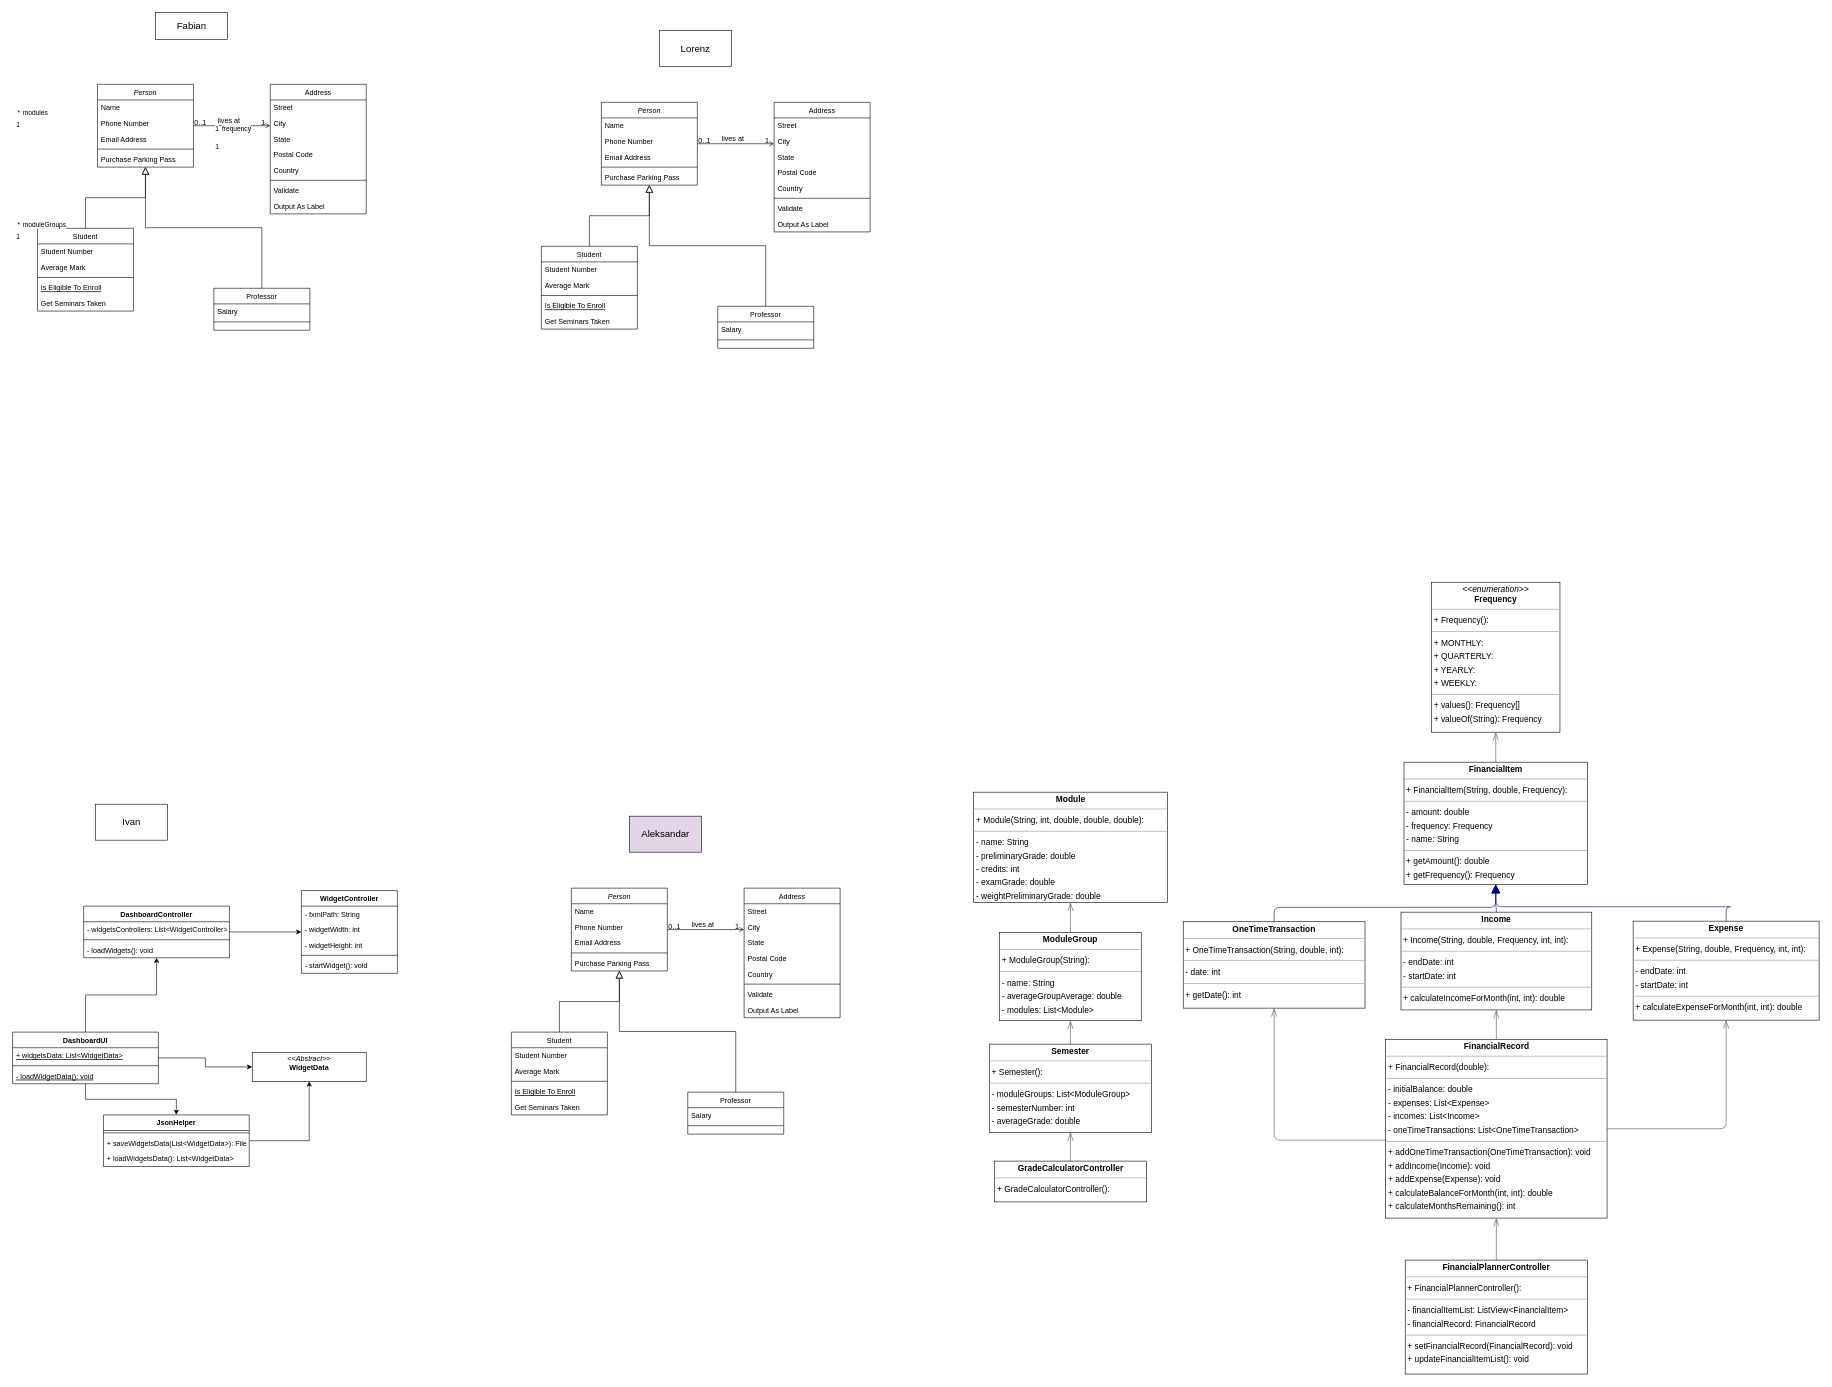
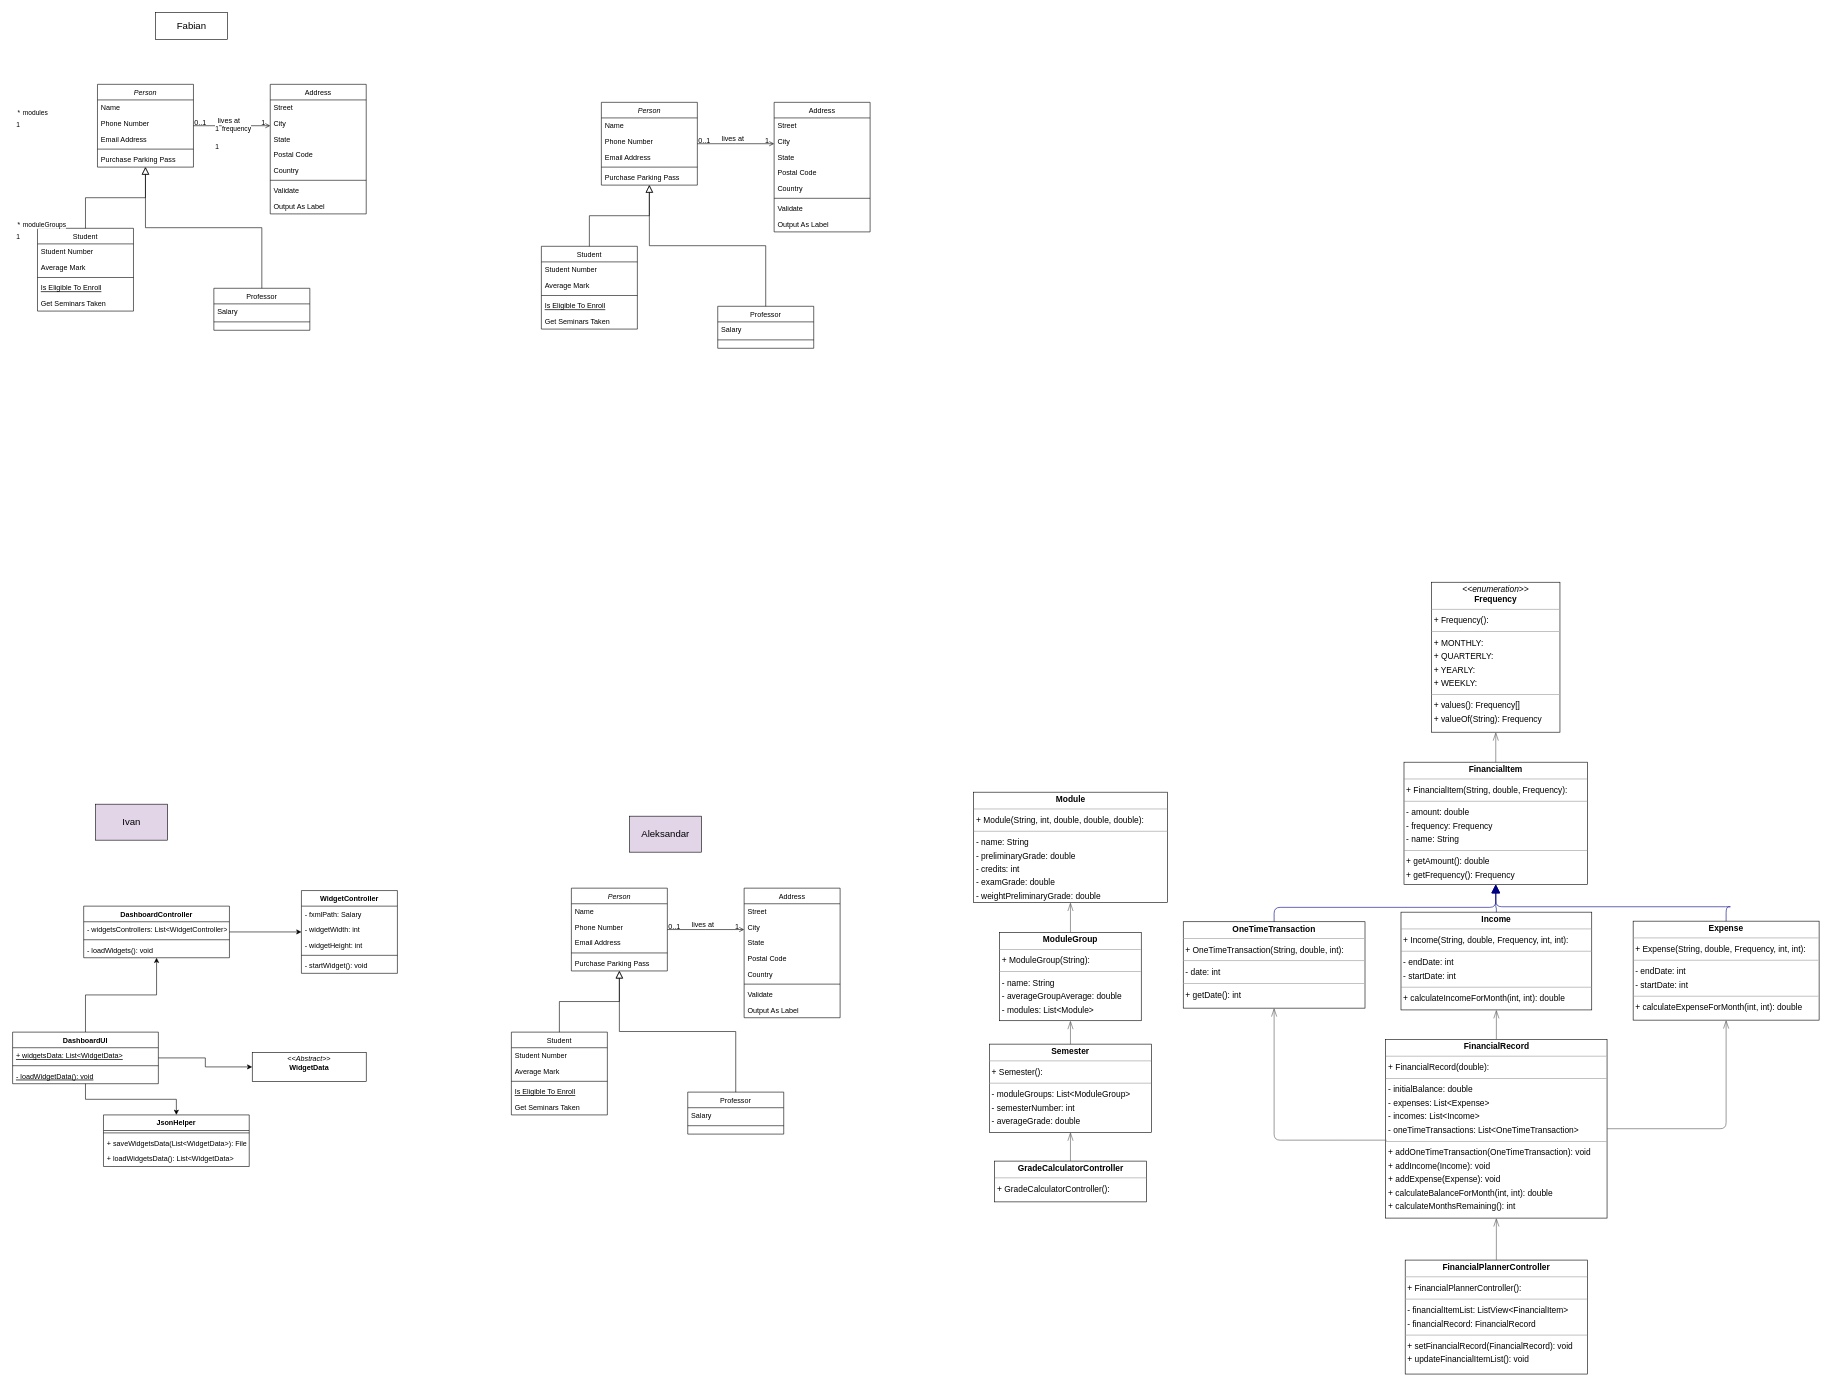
node "Lorenz": removed
node "Ivan": fillcolor #ffffff -> #e1d5e7
node "- fxmlPath: String": label "- fxmlPath: String" -> "- fxmlPath: Salary"
edge "JsonHelper" -> "<<Abstract>> WidgetData": removed
